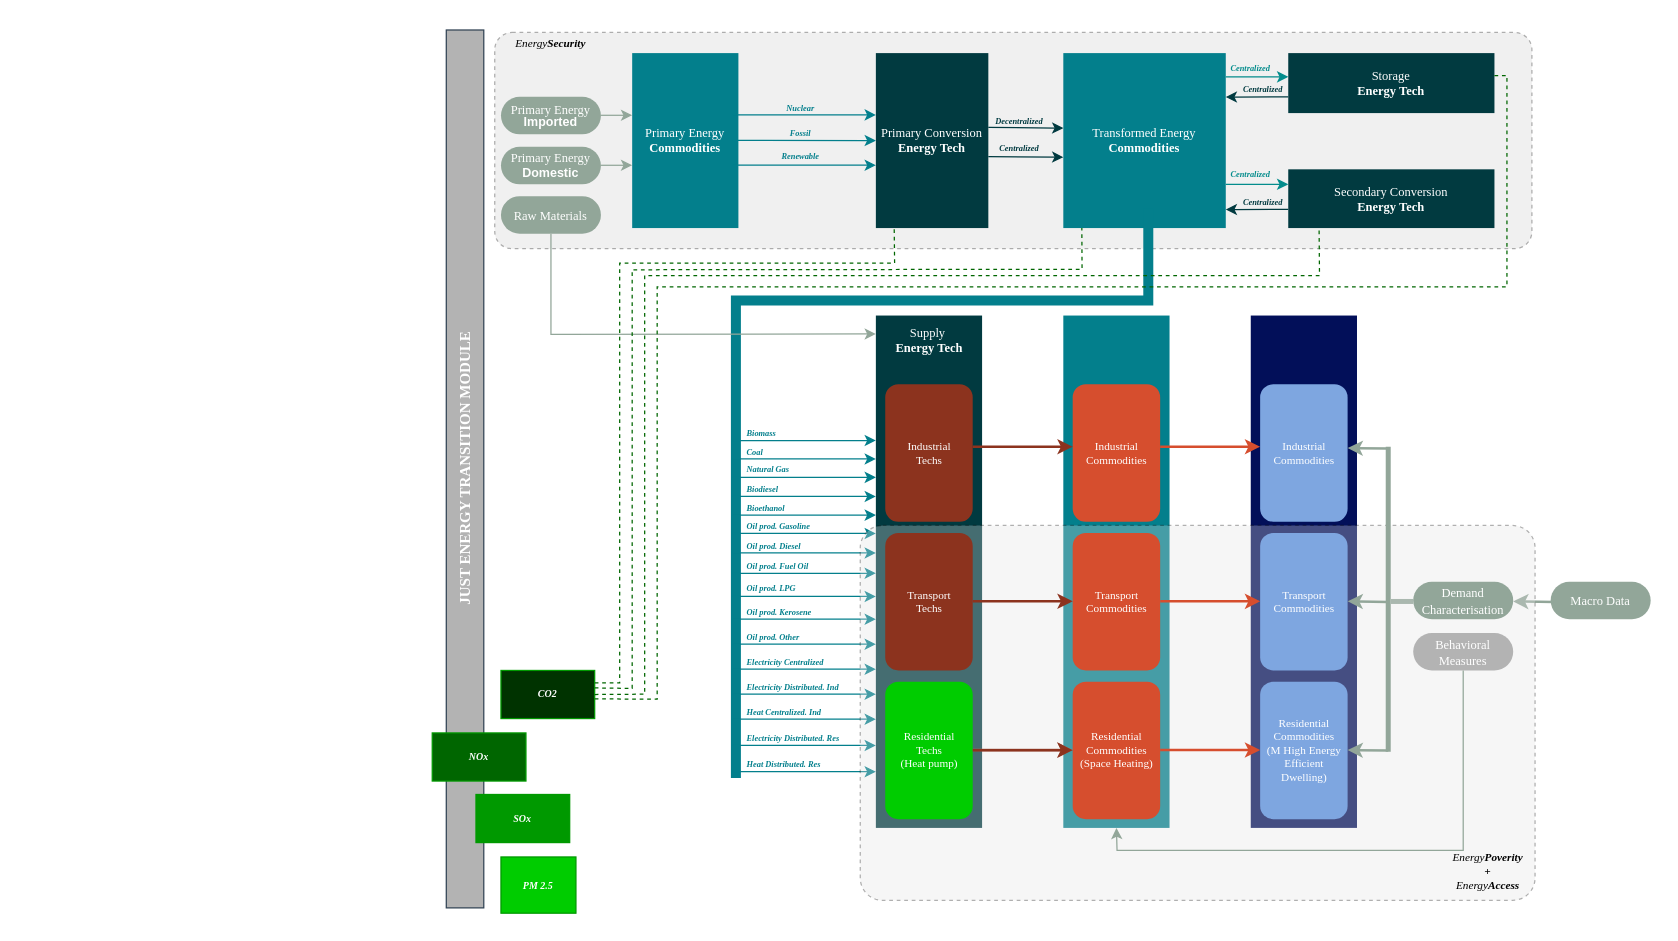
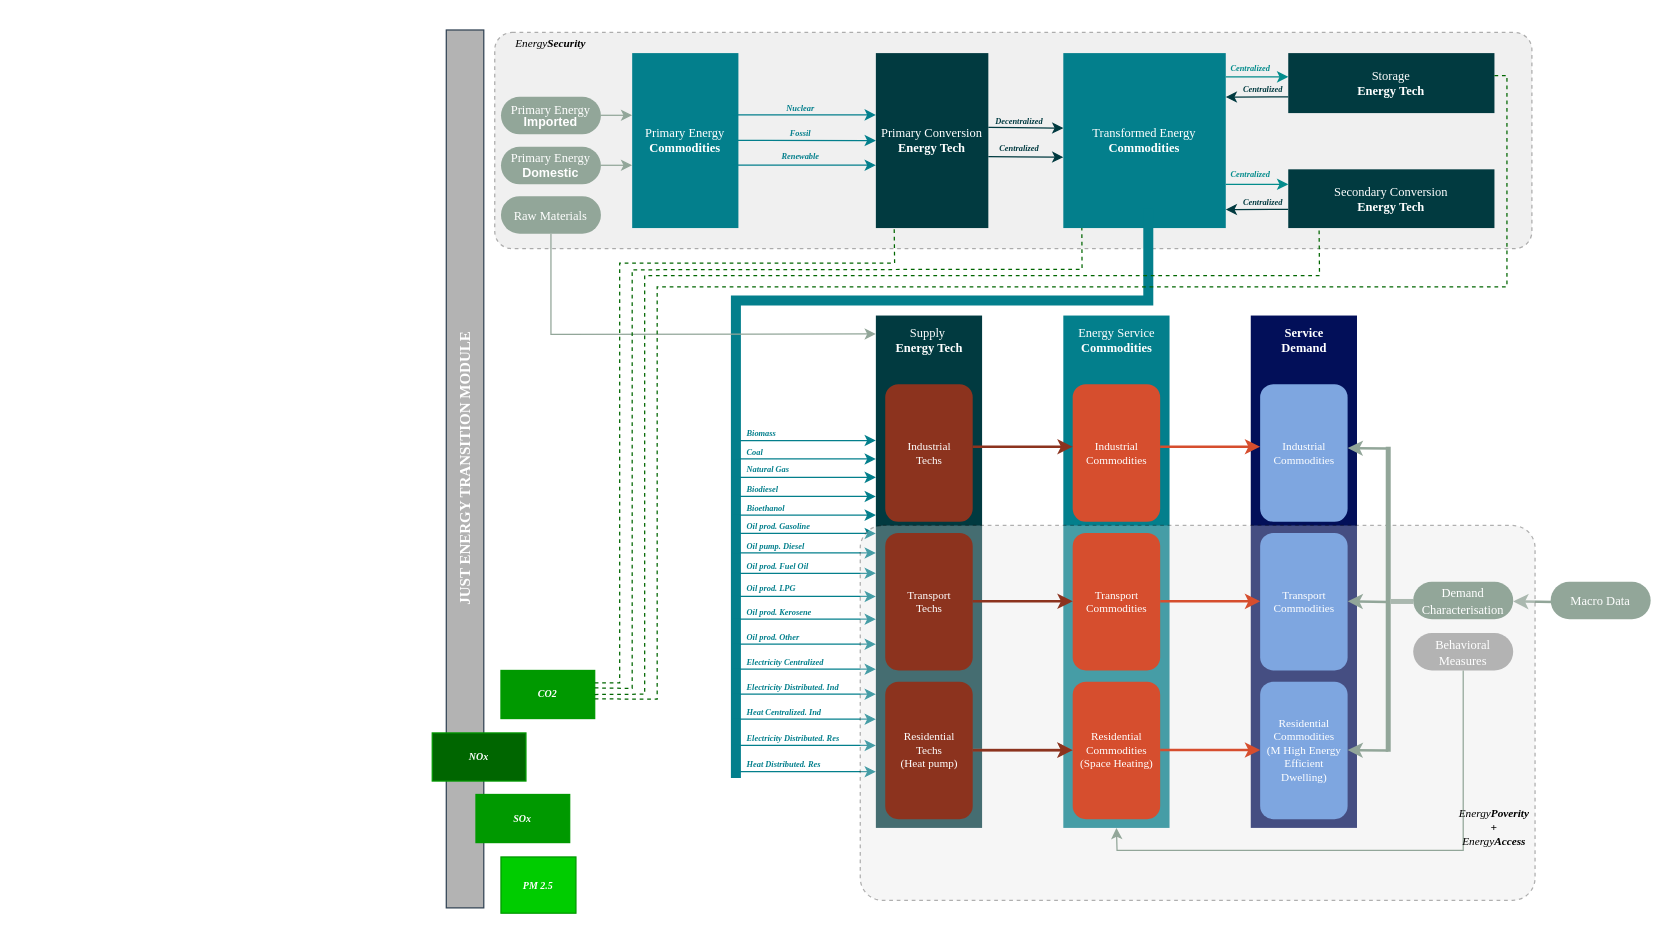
node "Energy Service Commodities": added
node "Service Demand": added
node "Oil prod. Diesel": label "Oil prod. Diesel" -> "Oil pump. Diesel"
node "CO2": fillcolor #003300 -> #009900
node "Residential Techs (Heat pump)": fillcolor #00cc00 -> #8c331e
node "EnergyPoverity + EnergyAccess": moved (1488, 872) -> (1494, 828)
